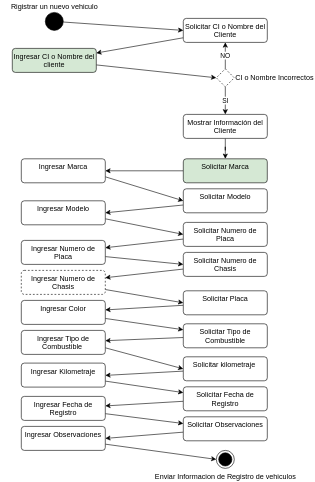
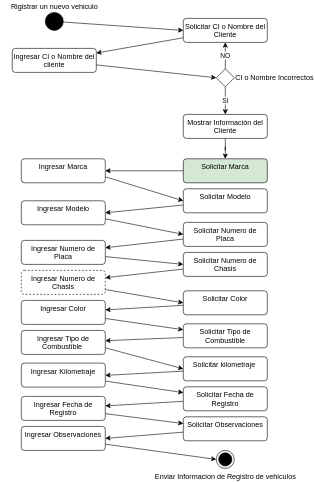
node "Ingresar CI o Nombre del cliente": fillcolor #d5e8d4 -> #ffffff
node "CI o Nombre Incorrectos": style dashed -> solid
node "Solicitar Placa": label "Solicitar Placa" -> "Solicitar Color"
